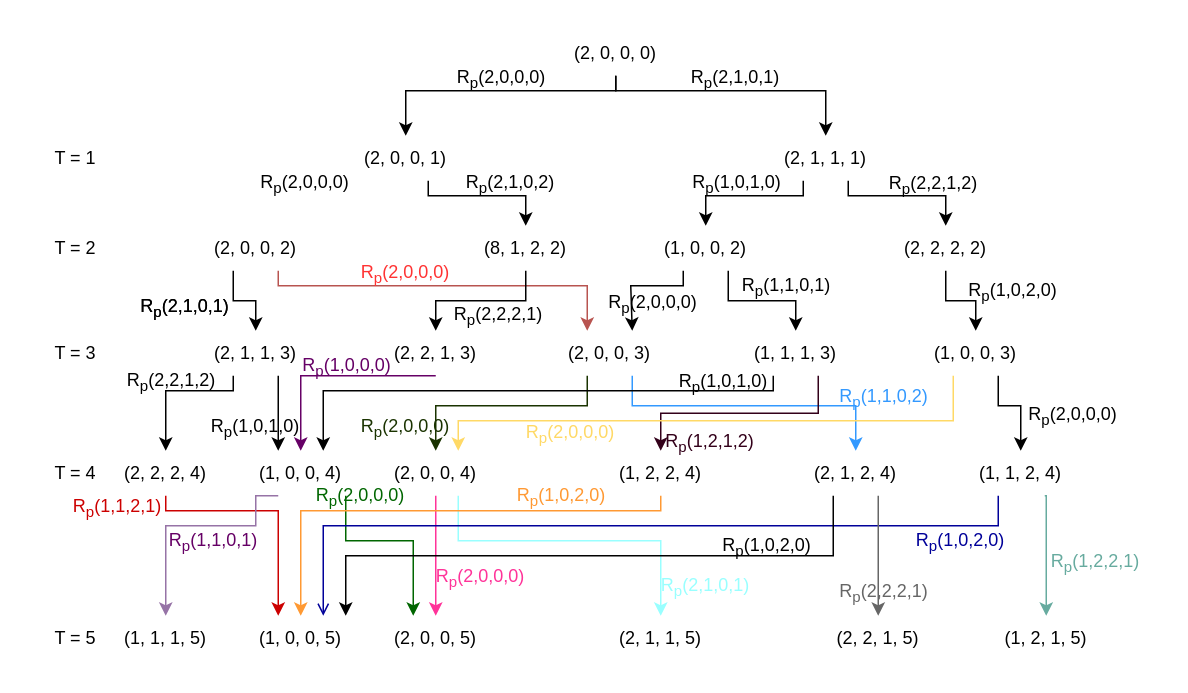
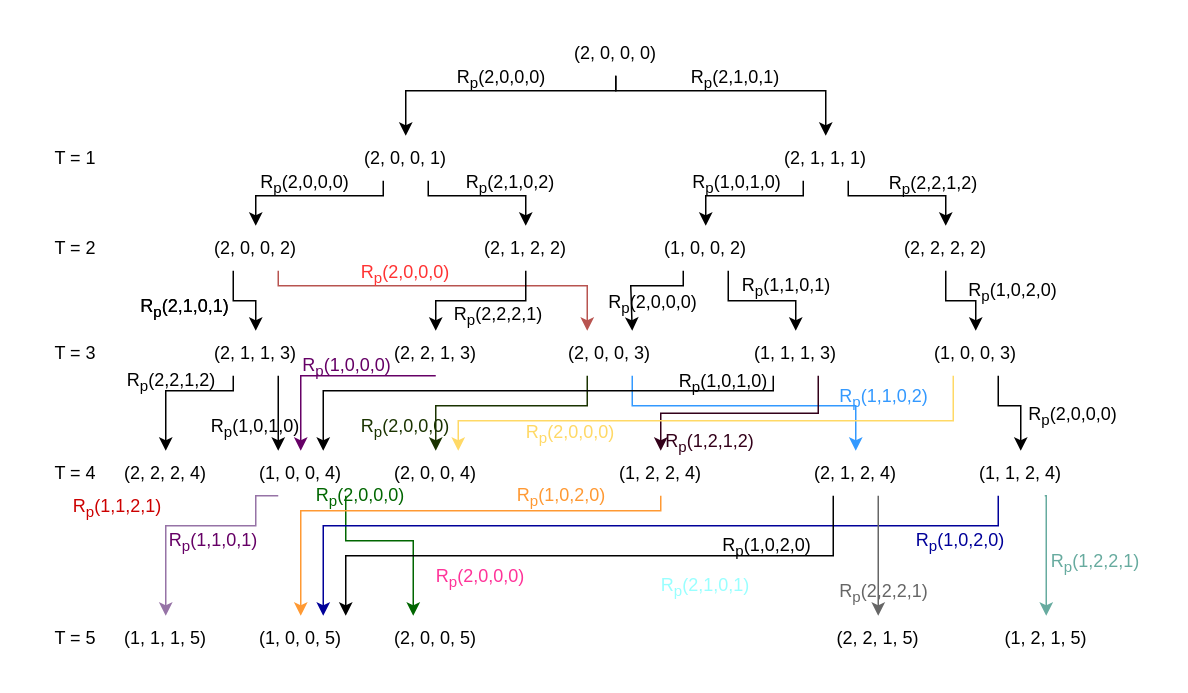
edge "(2, 0, 0, 1)" -> "(2, 0, 0, 2)": added
node "(8, 1, 2, 2)": label "(8, 1, 2, 2)" -> "(2, 1, 2, 2)"
edge "(2, 2, 2, 4)" -> "(1, 0, 0, 5)": removed
edge "(2, 0, 0, 4)" -> "(2, 1, 1, 5)": removed
edge "(2, 0, 0, 4)" -> "(2, 0, 0, 5)": removed
edge "(1, 1, 2, 4)" -> "(1, 0, 0, 5)": arrowhead open -> classic
node "(2, 1, 1, 5)": removed
